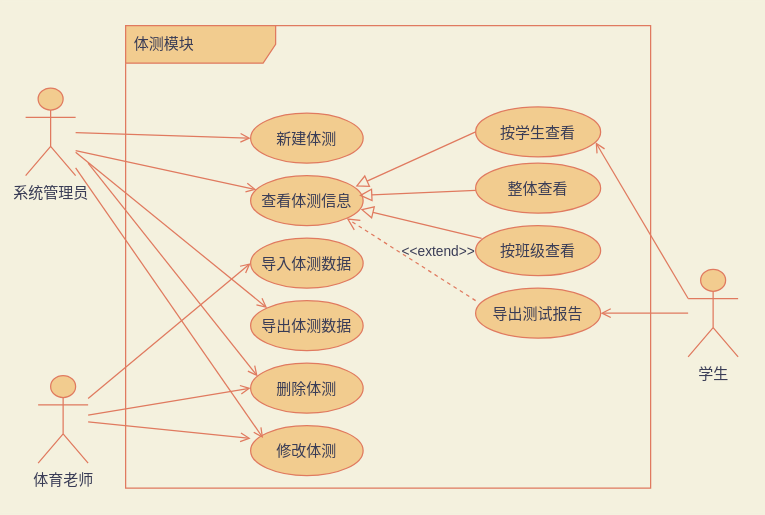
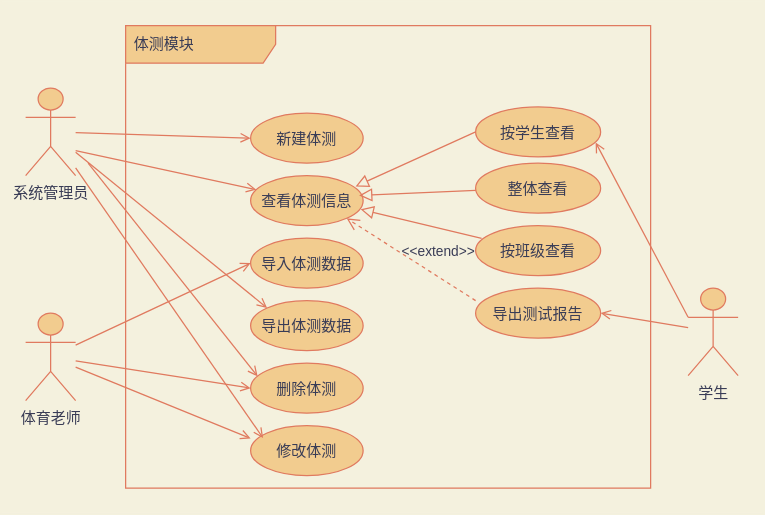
node "学生": moved (713, 313) -> (713, 332)
node "体育老师": moved (63, 419) -> (51, 357)
